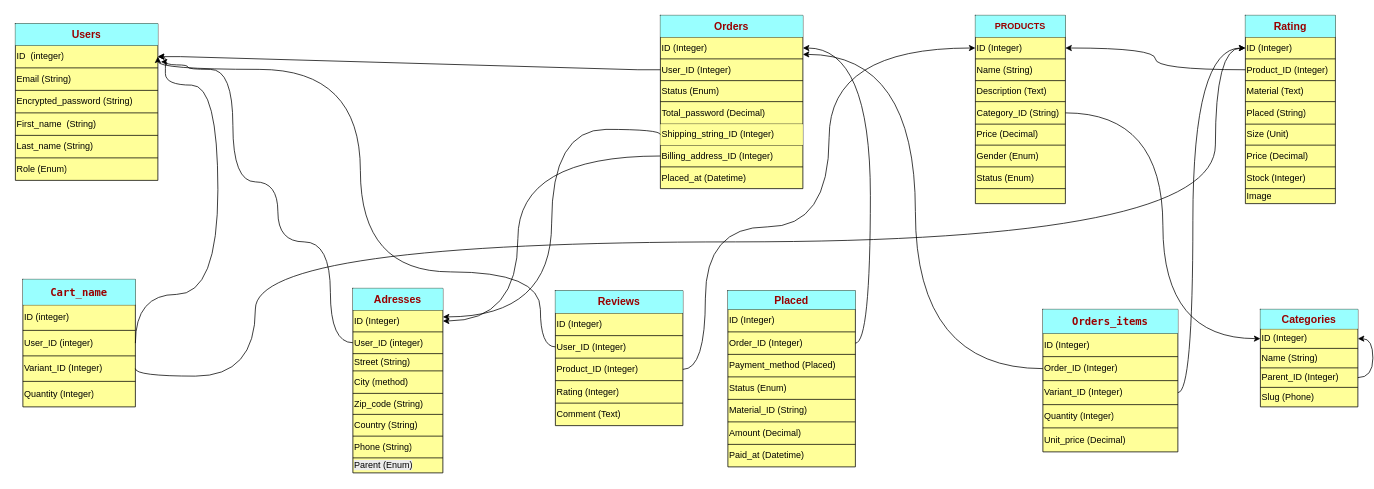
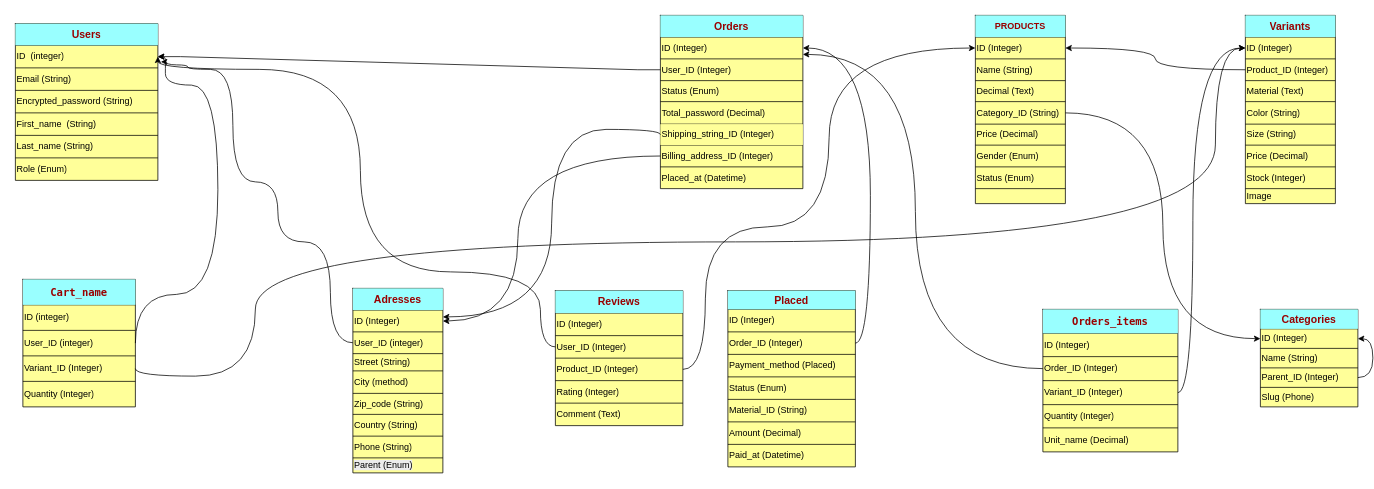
node "Rating": label "Rating" -> "Variants"
node "Description (Text)": label "Description (Text)" -> "Decimal (Text)"
node "Placed (String)": label "Placed (String)" -> "Color (String)"
node "Size (Unit)": label "Size (Unit)" -> "Size (String)"
node "Unit_price (Decimal)": label "Unit_price (Decimal)" -> "Unit_name (Decimal)"
